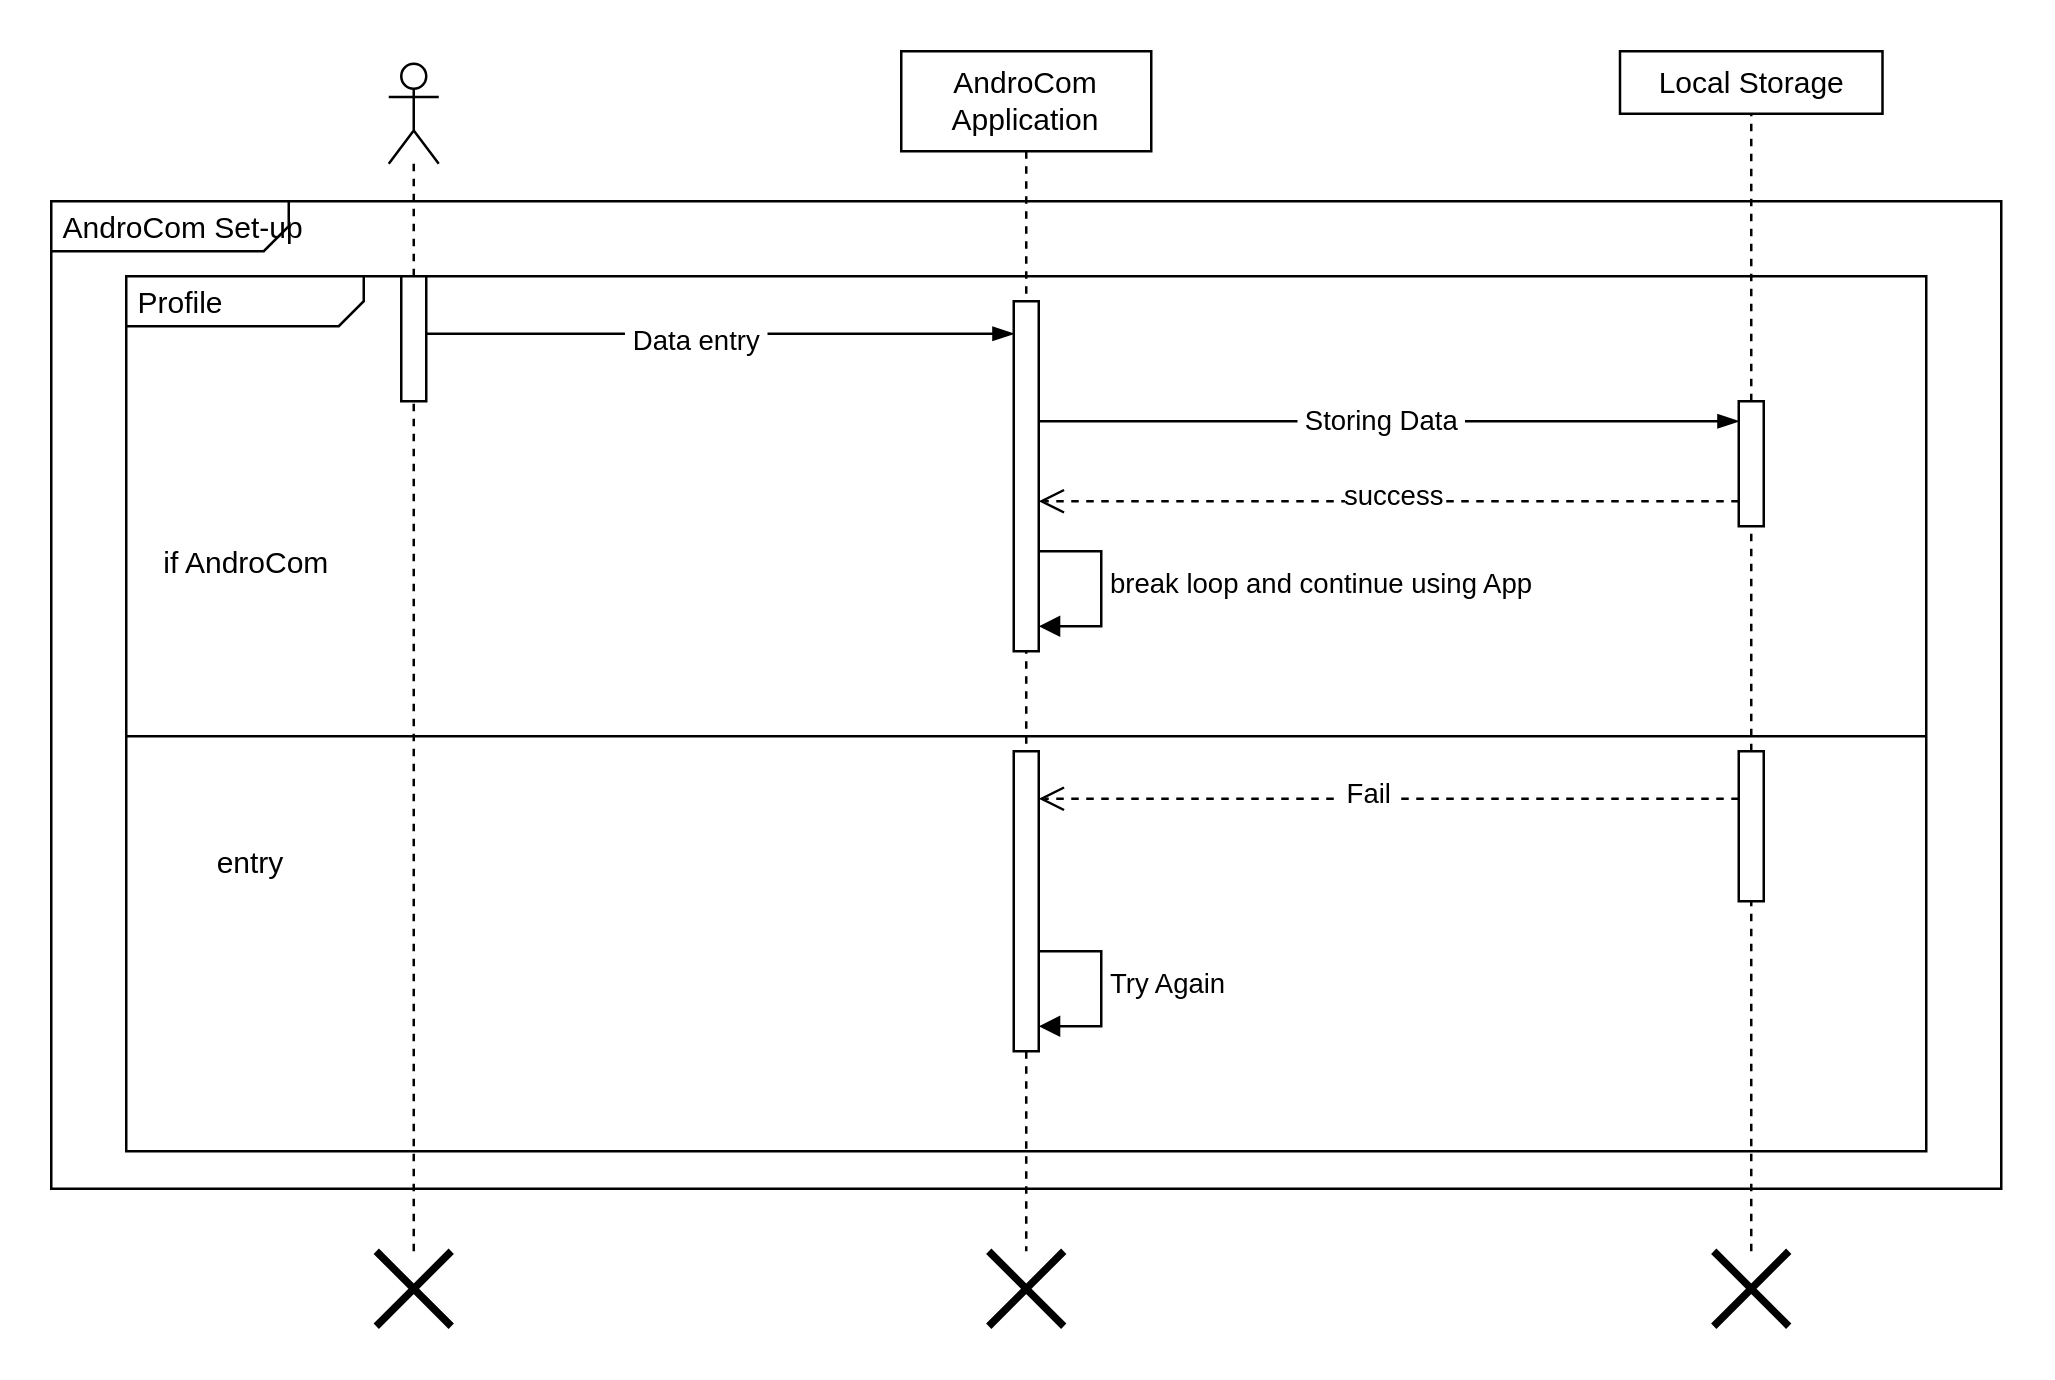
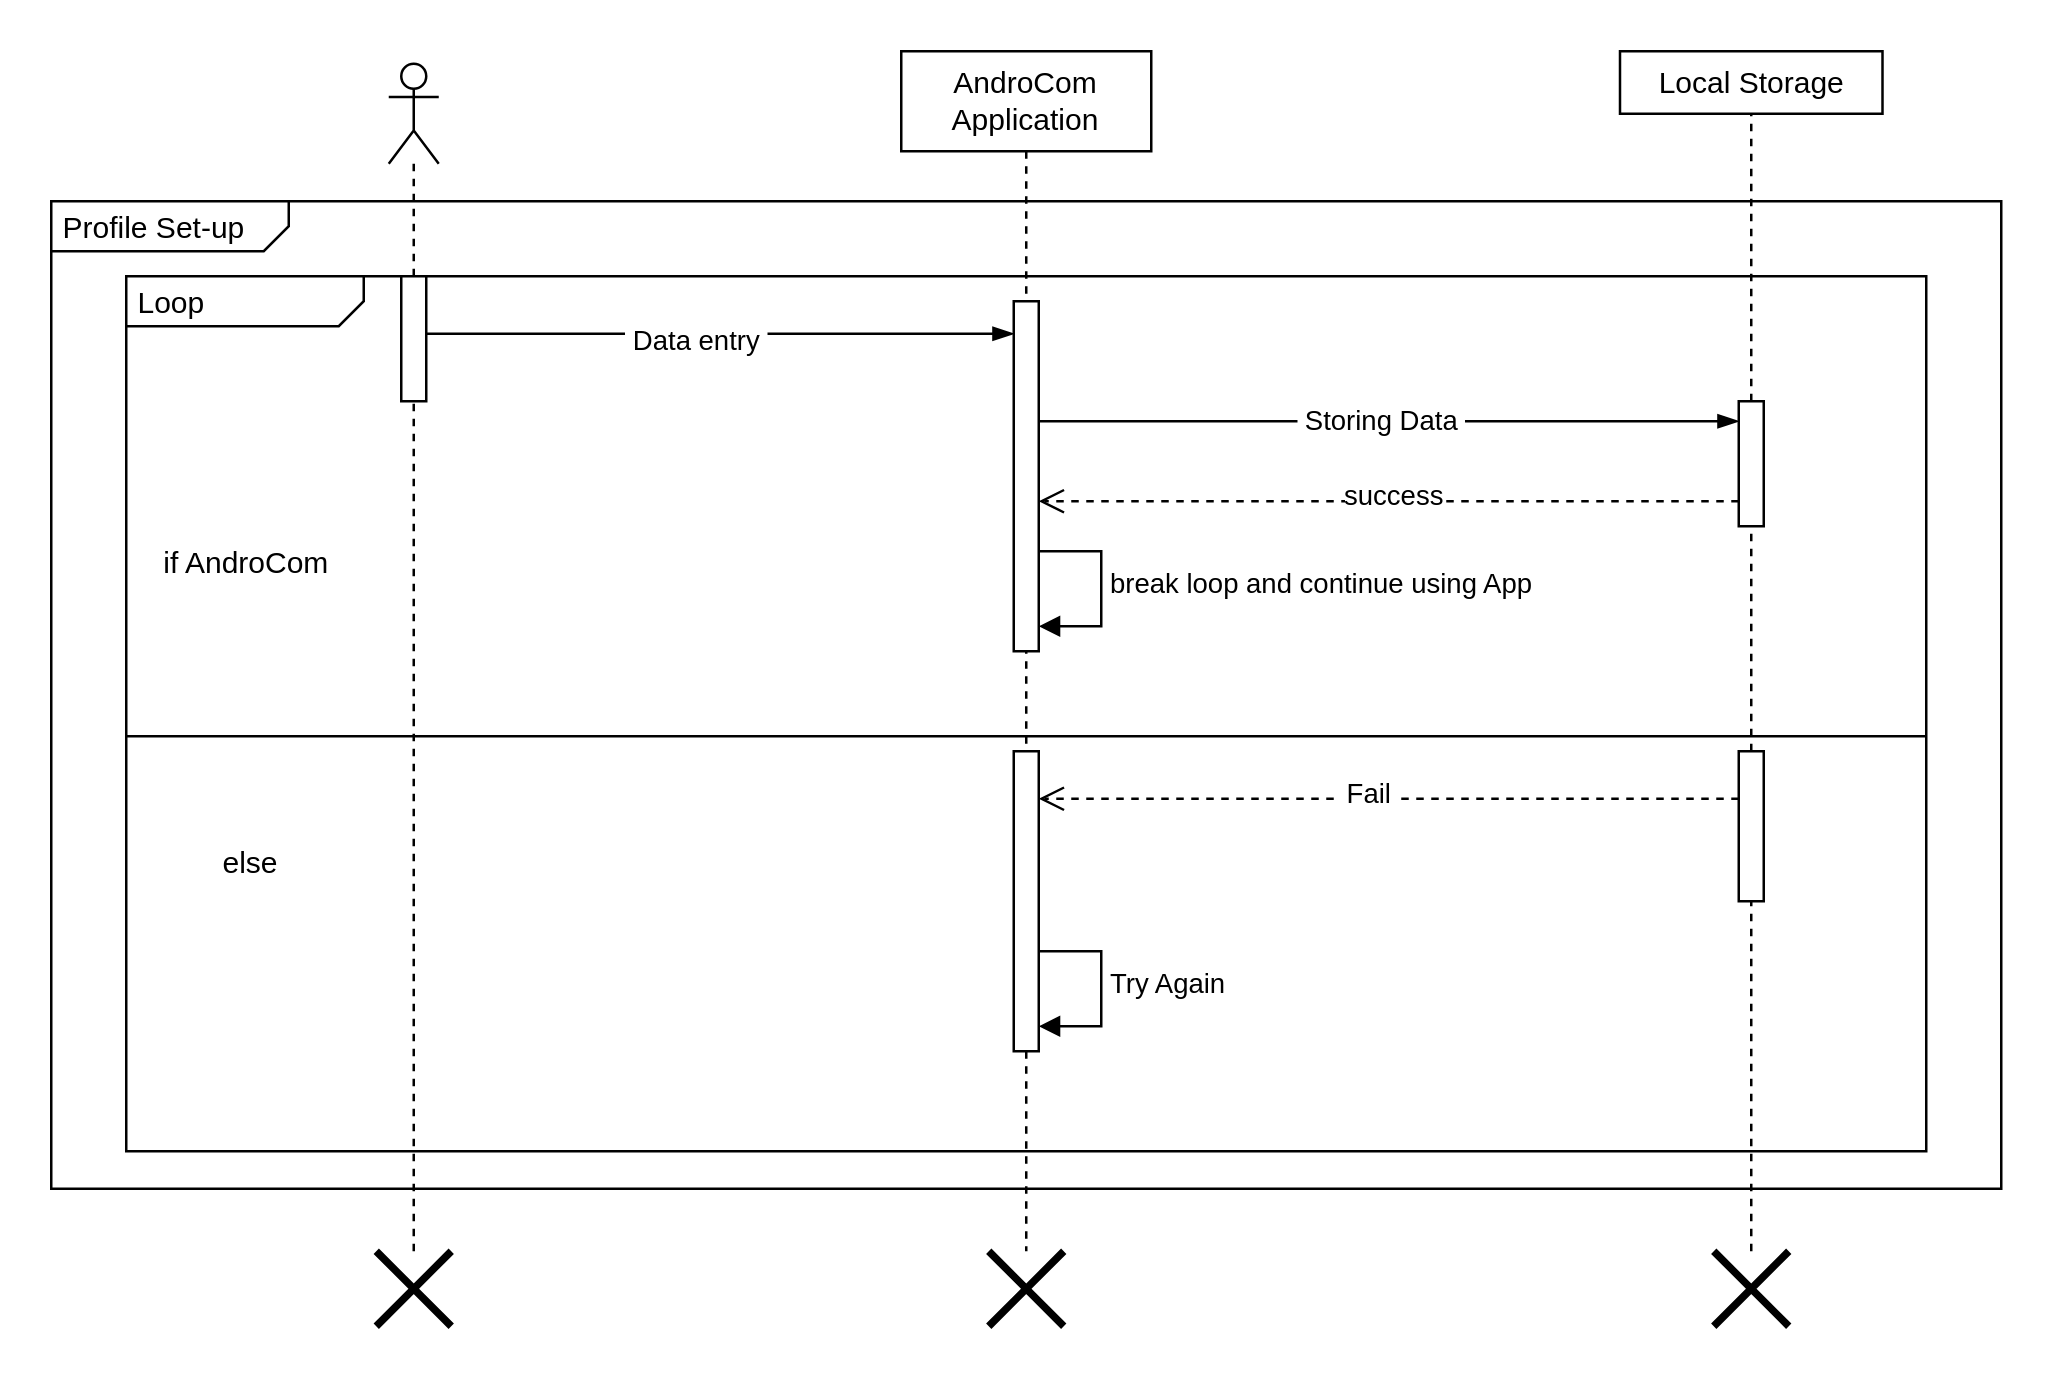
node "AndroCom Set-up": label "AndroCom Set-up" -> "Profile Set-up"
node "Profile": label "Profile" -> "Loop"
node "entry": label "entry" -> "else"
